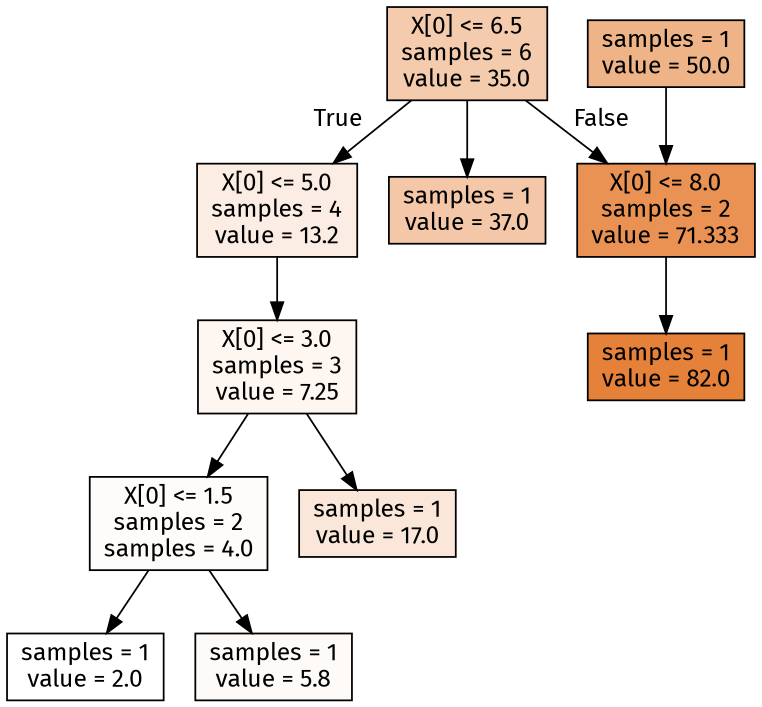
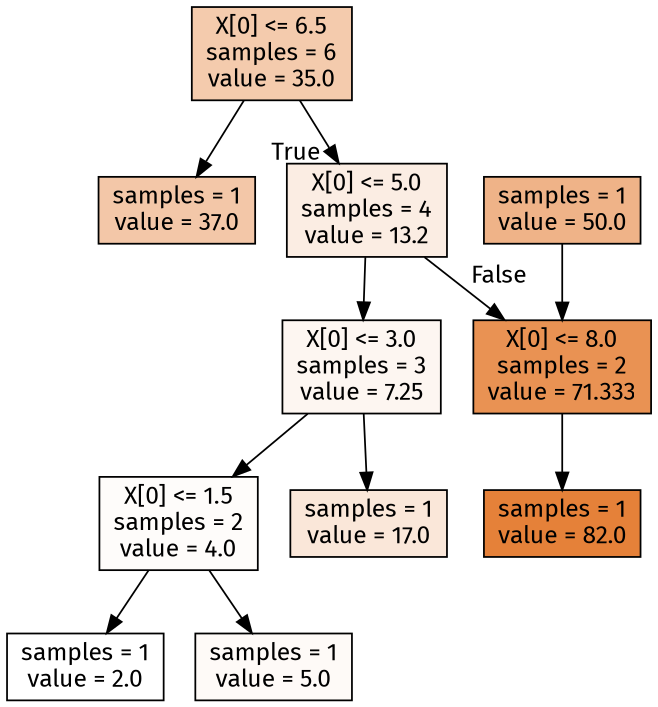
edge "X[0] <= 6.5 samples = 6 value = 35.0" -> "X[0] <= 8.0 samples = 2 value = 71.333": now "X[0] <= 5.0 samples = 4 value = 13.2" -> "X[0] <= 8.0 samples = 2 value = 71.333"
node "X[0] <= 1.5 samples = 2 samples = 4.0": label "X[0] <= 1.5 samples = 2 samples = 4.0" -> "X[0] <= 1.5 samples = 2 value = 4.0"
node "samples = 1 value = 5.8": label "samples = 1 value = 5.8" -> "samples = 1 value = 5.0"
